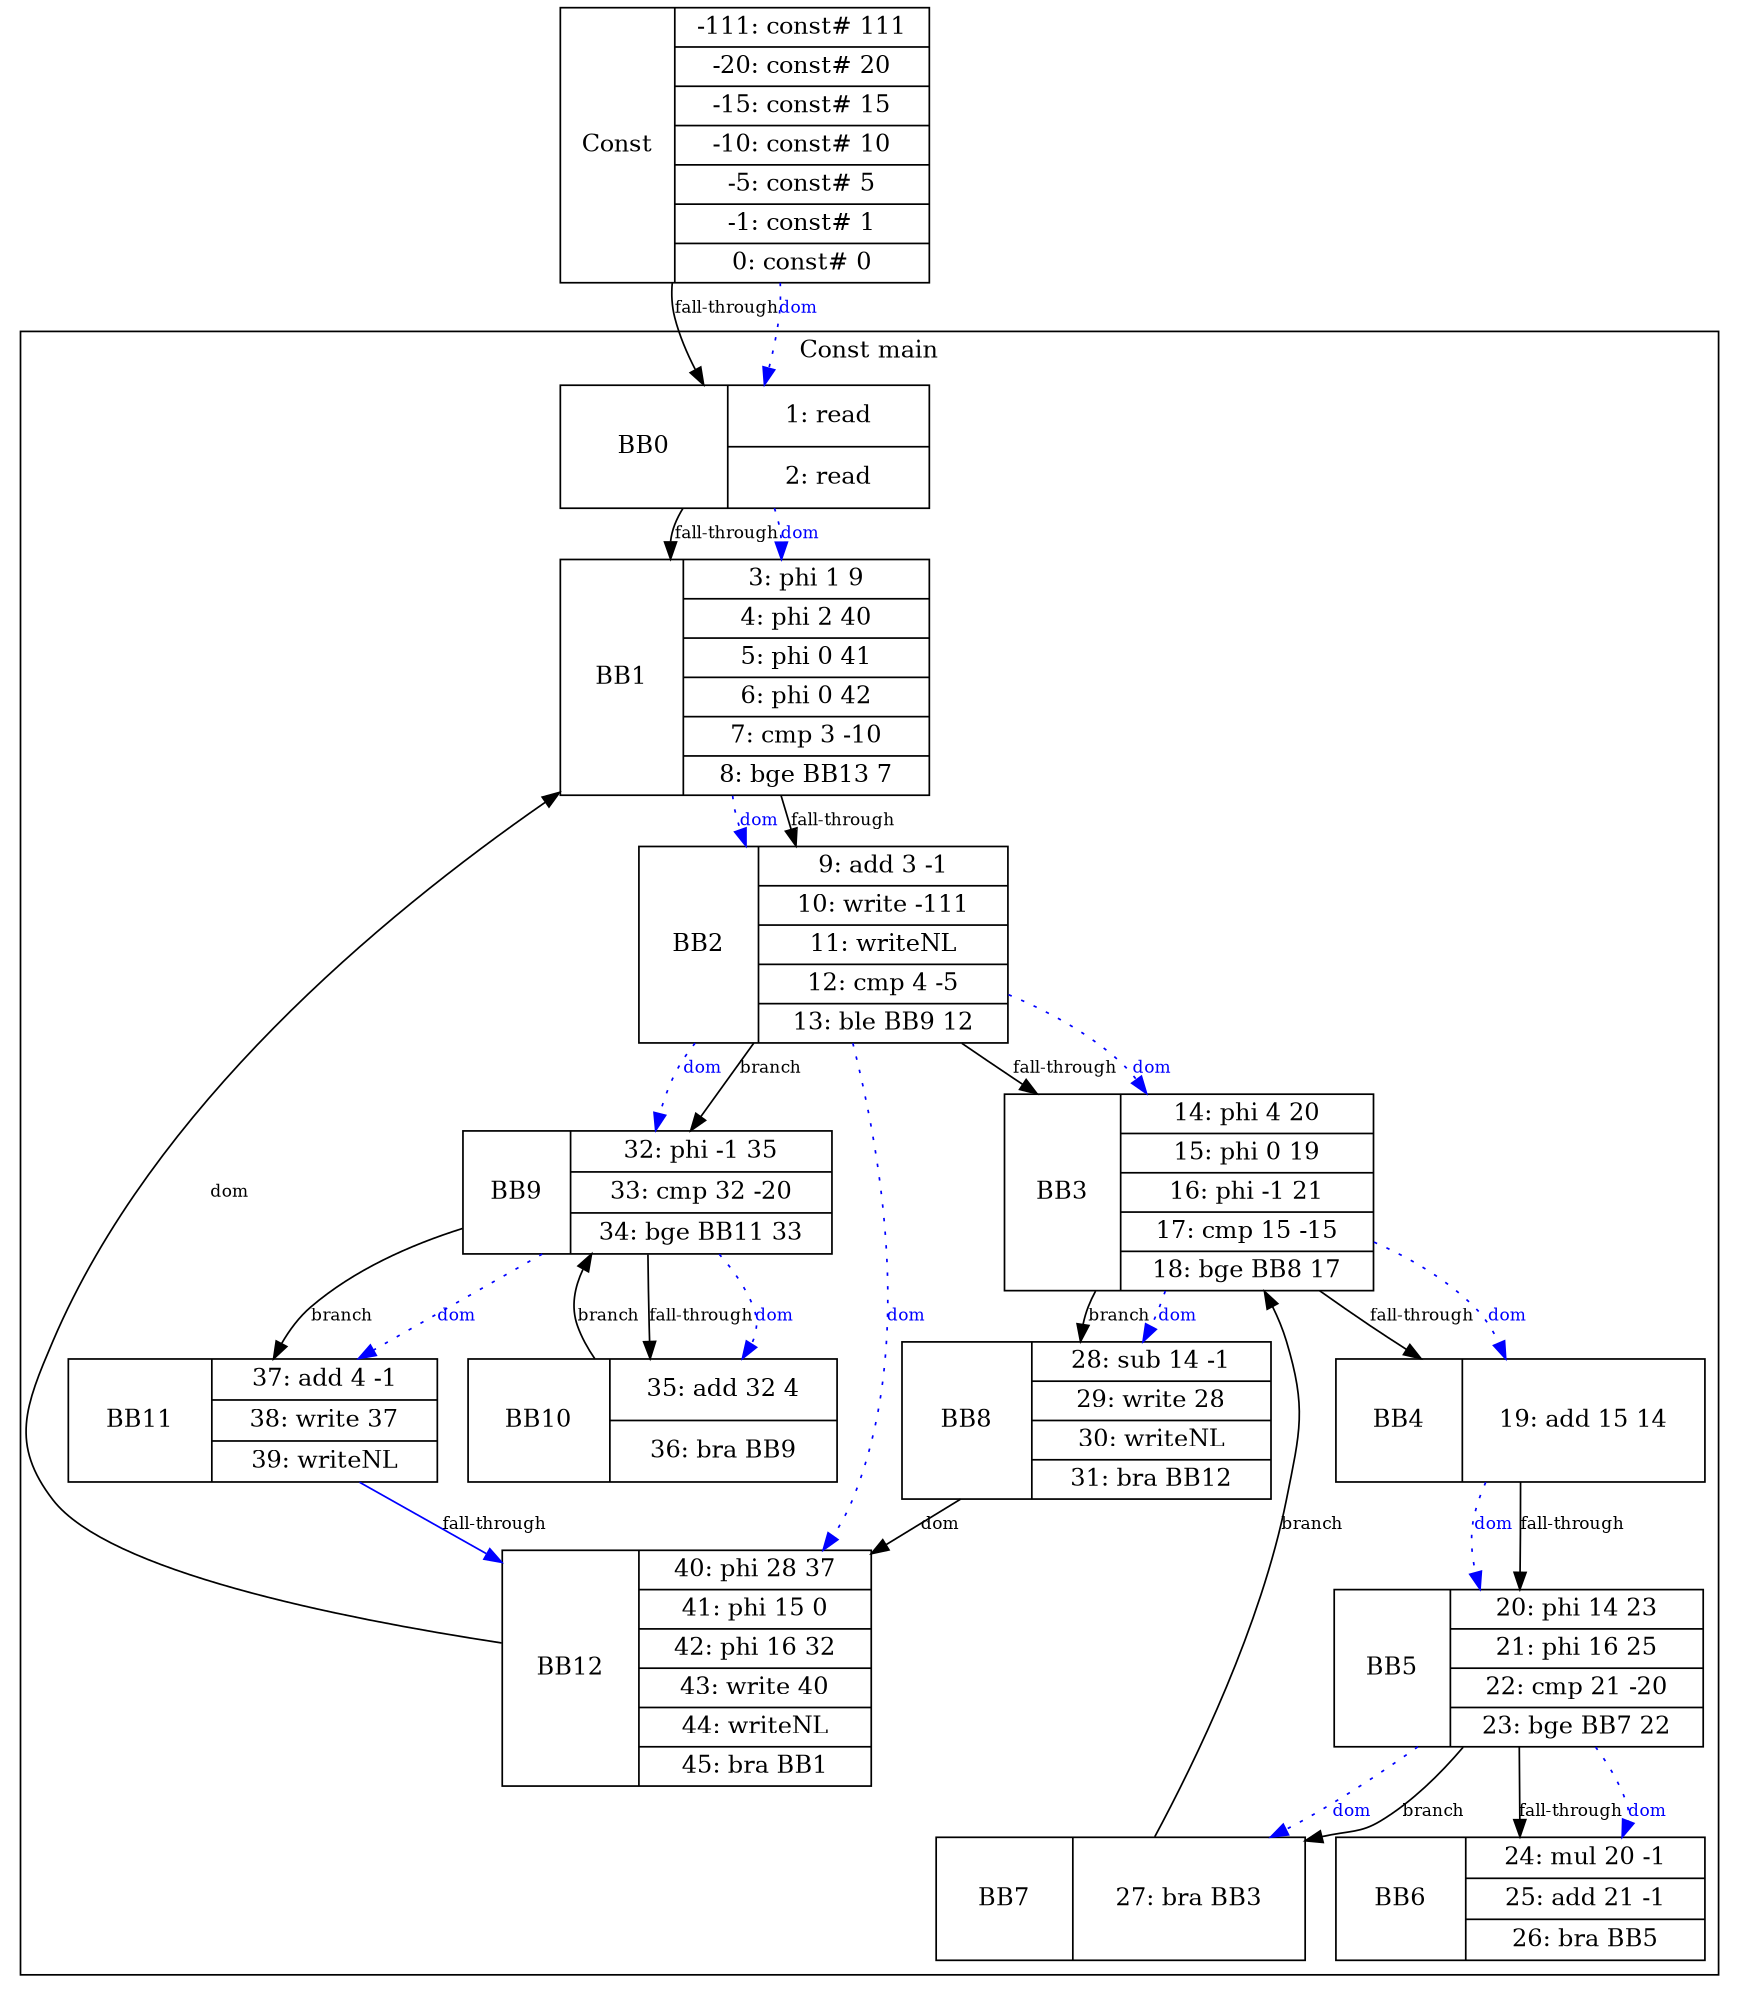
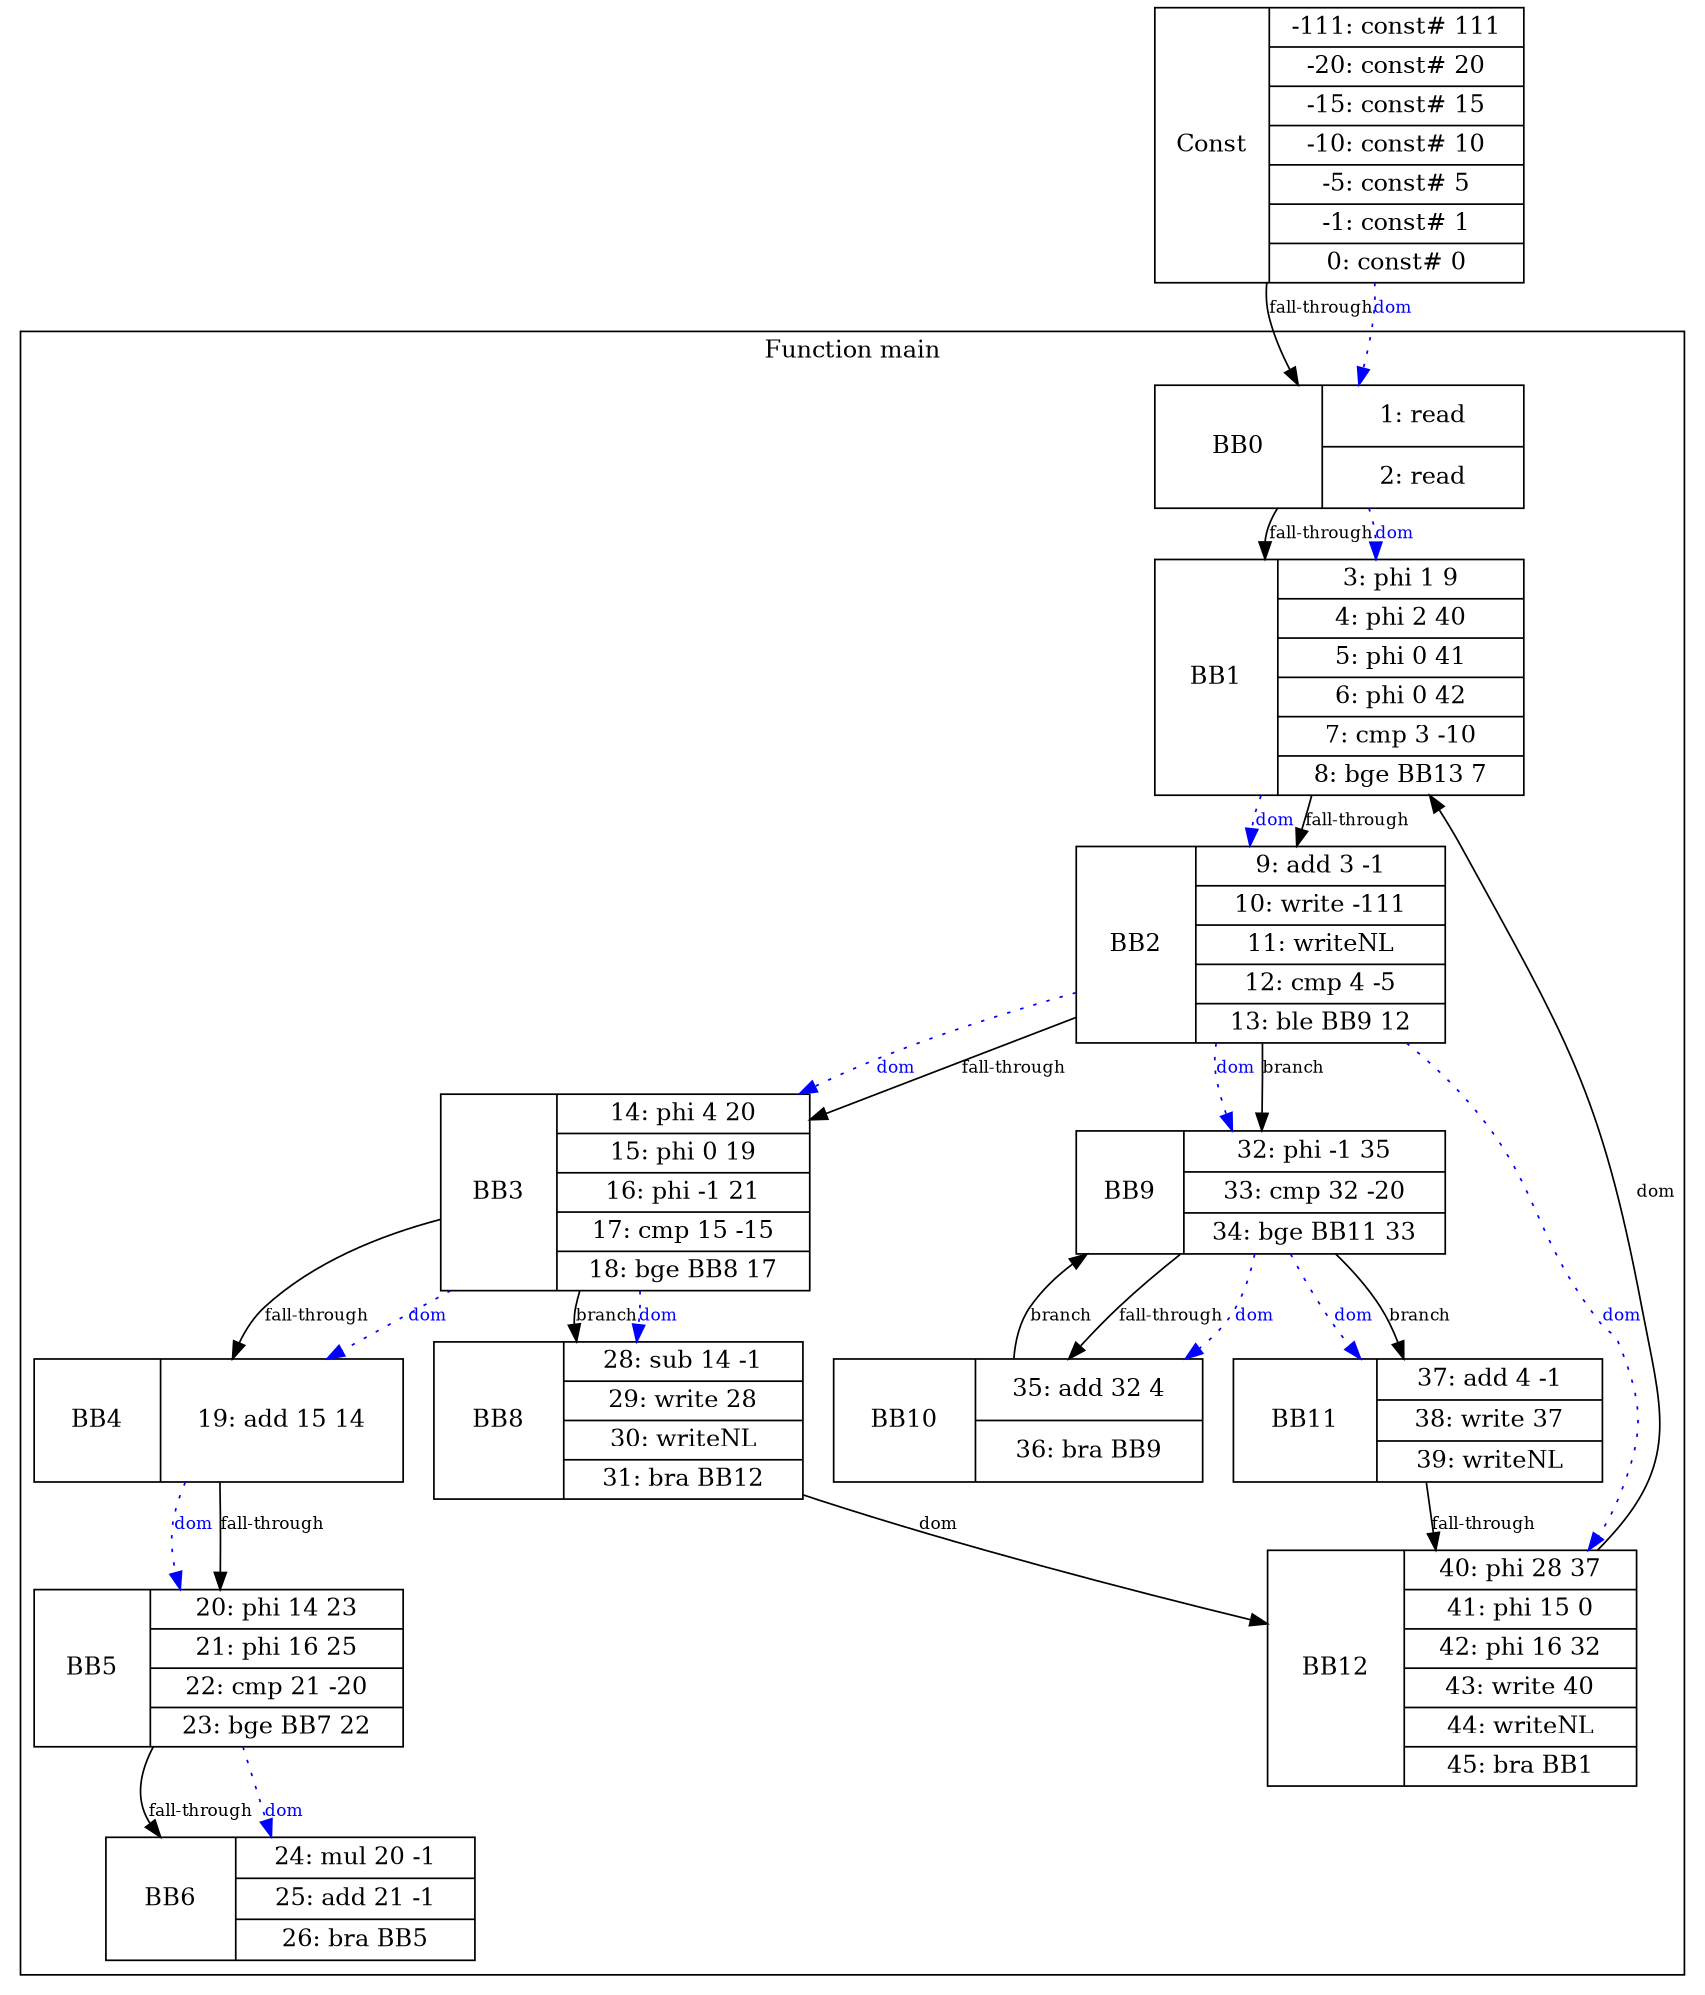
cluster "Const main": label "Const main" -> "Function main"
edge "BB11" -> "BB12": color blue -> black
node "BB7": removed
